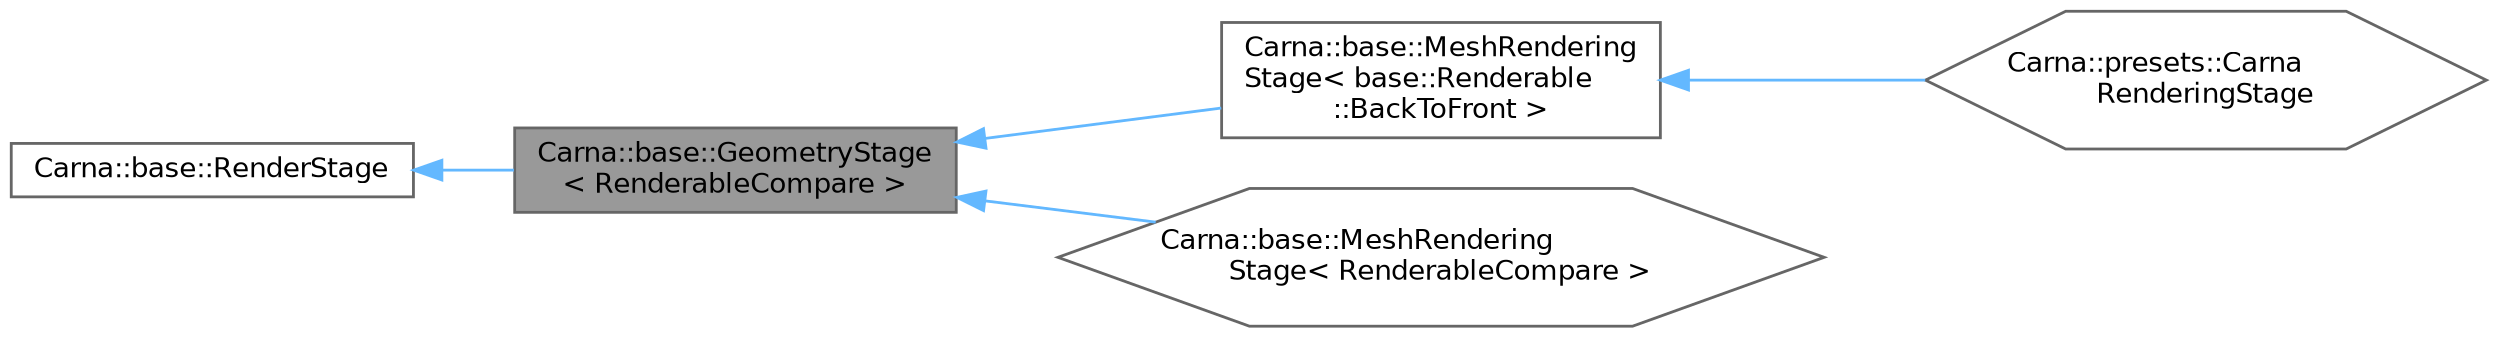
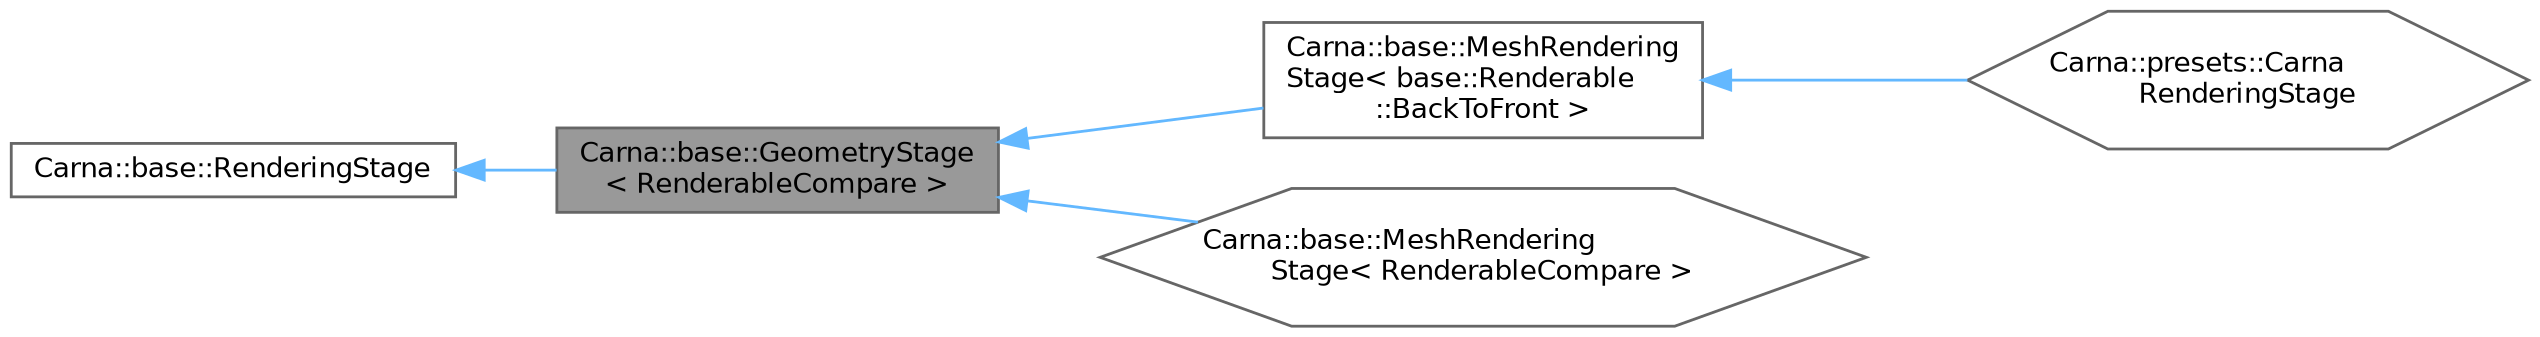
node "Carna::base::RenderStage": label "Carna::base::RenderStage" -> "Carna::base::RenderingStage"
